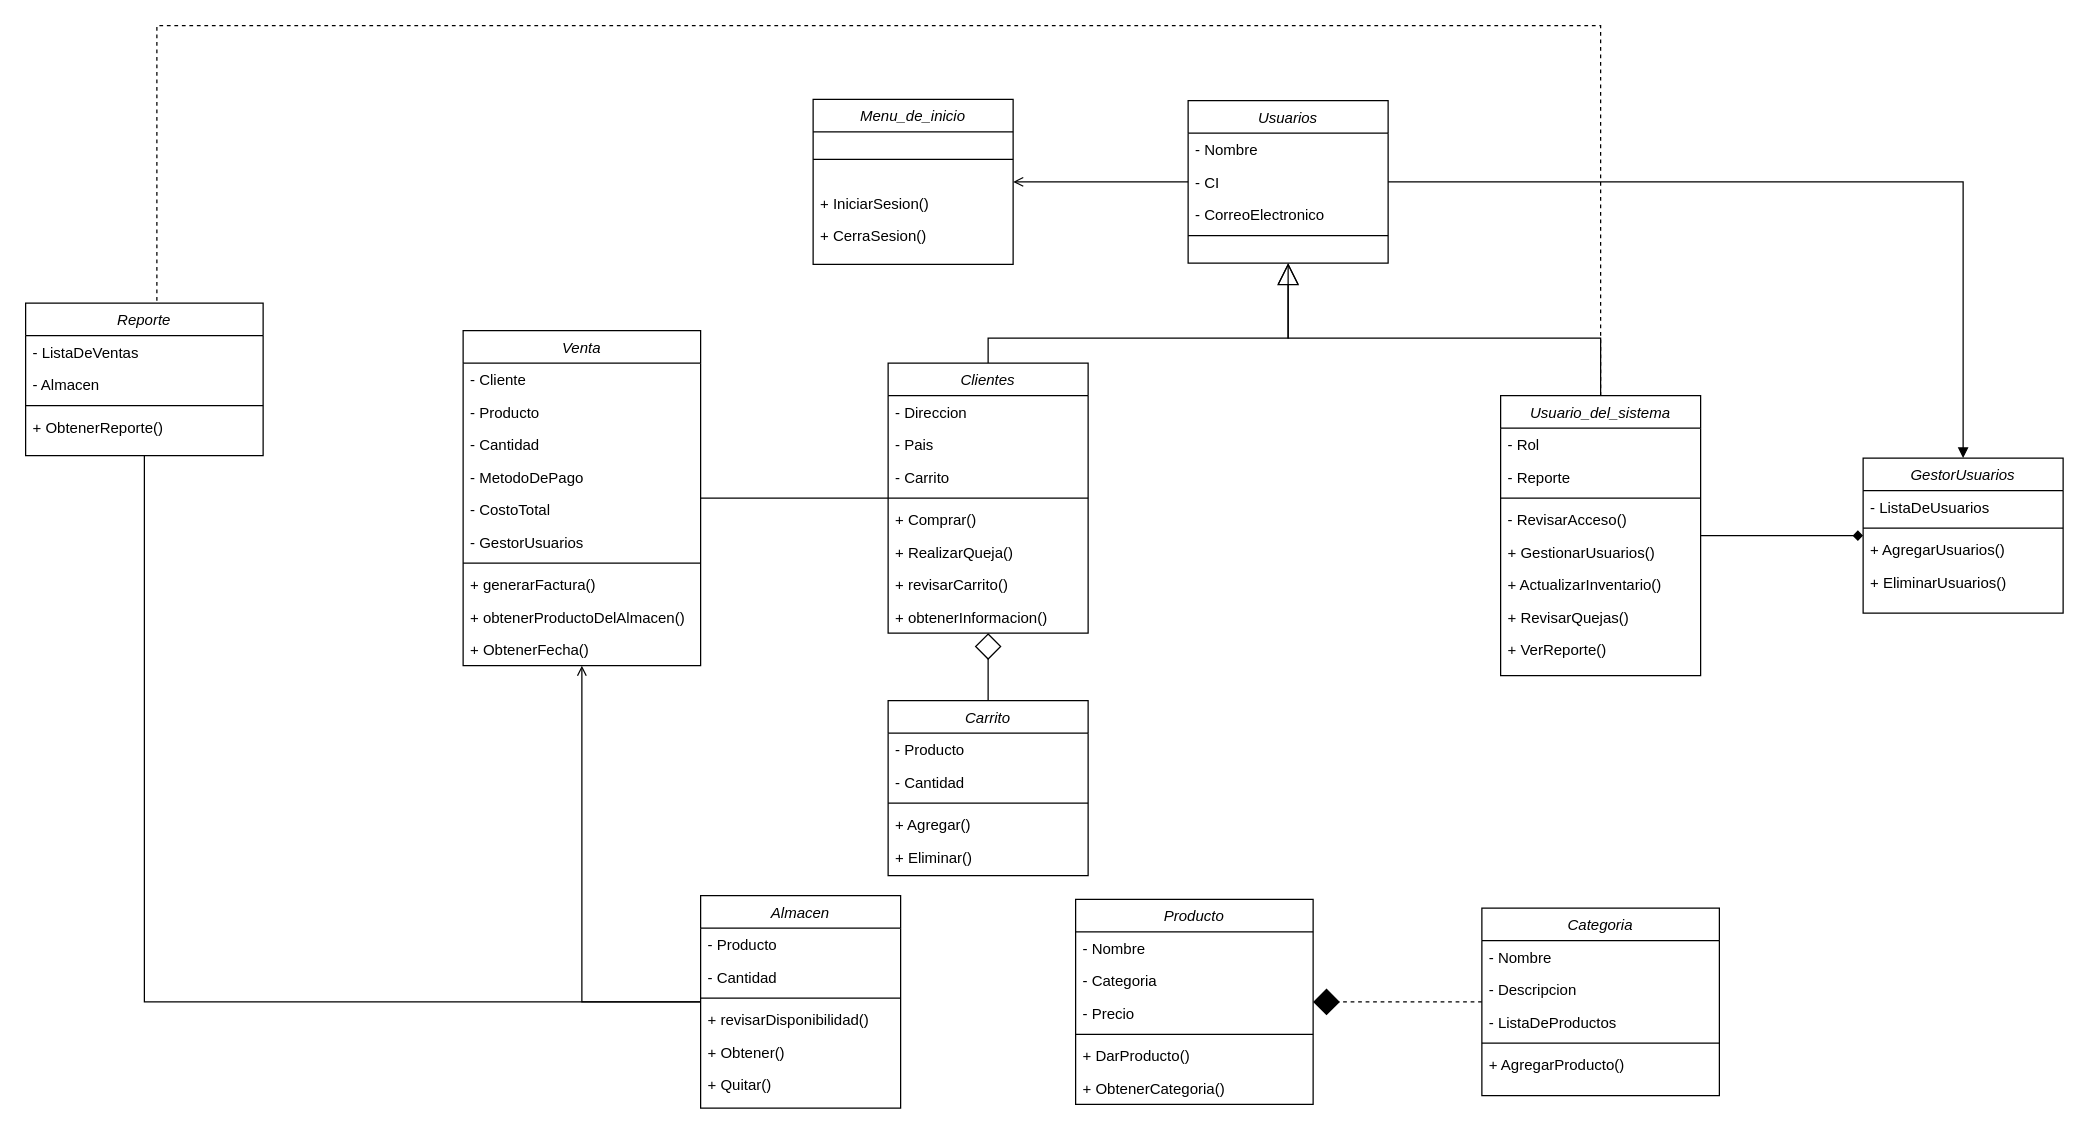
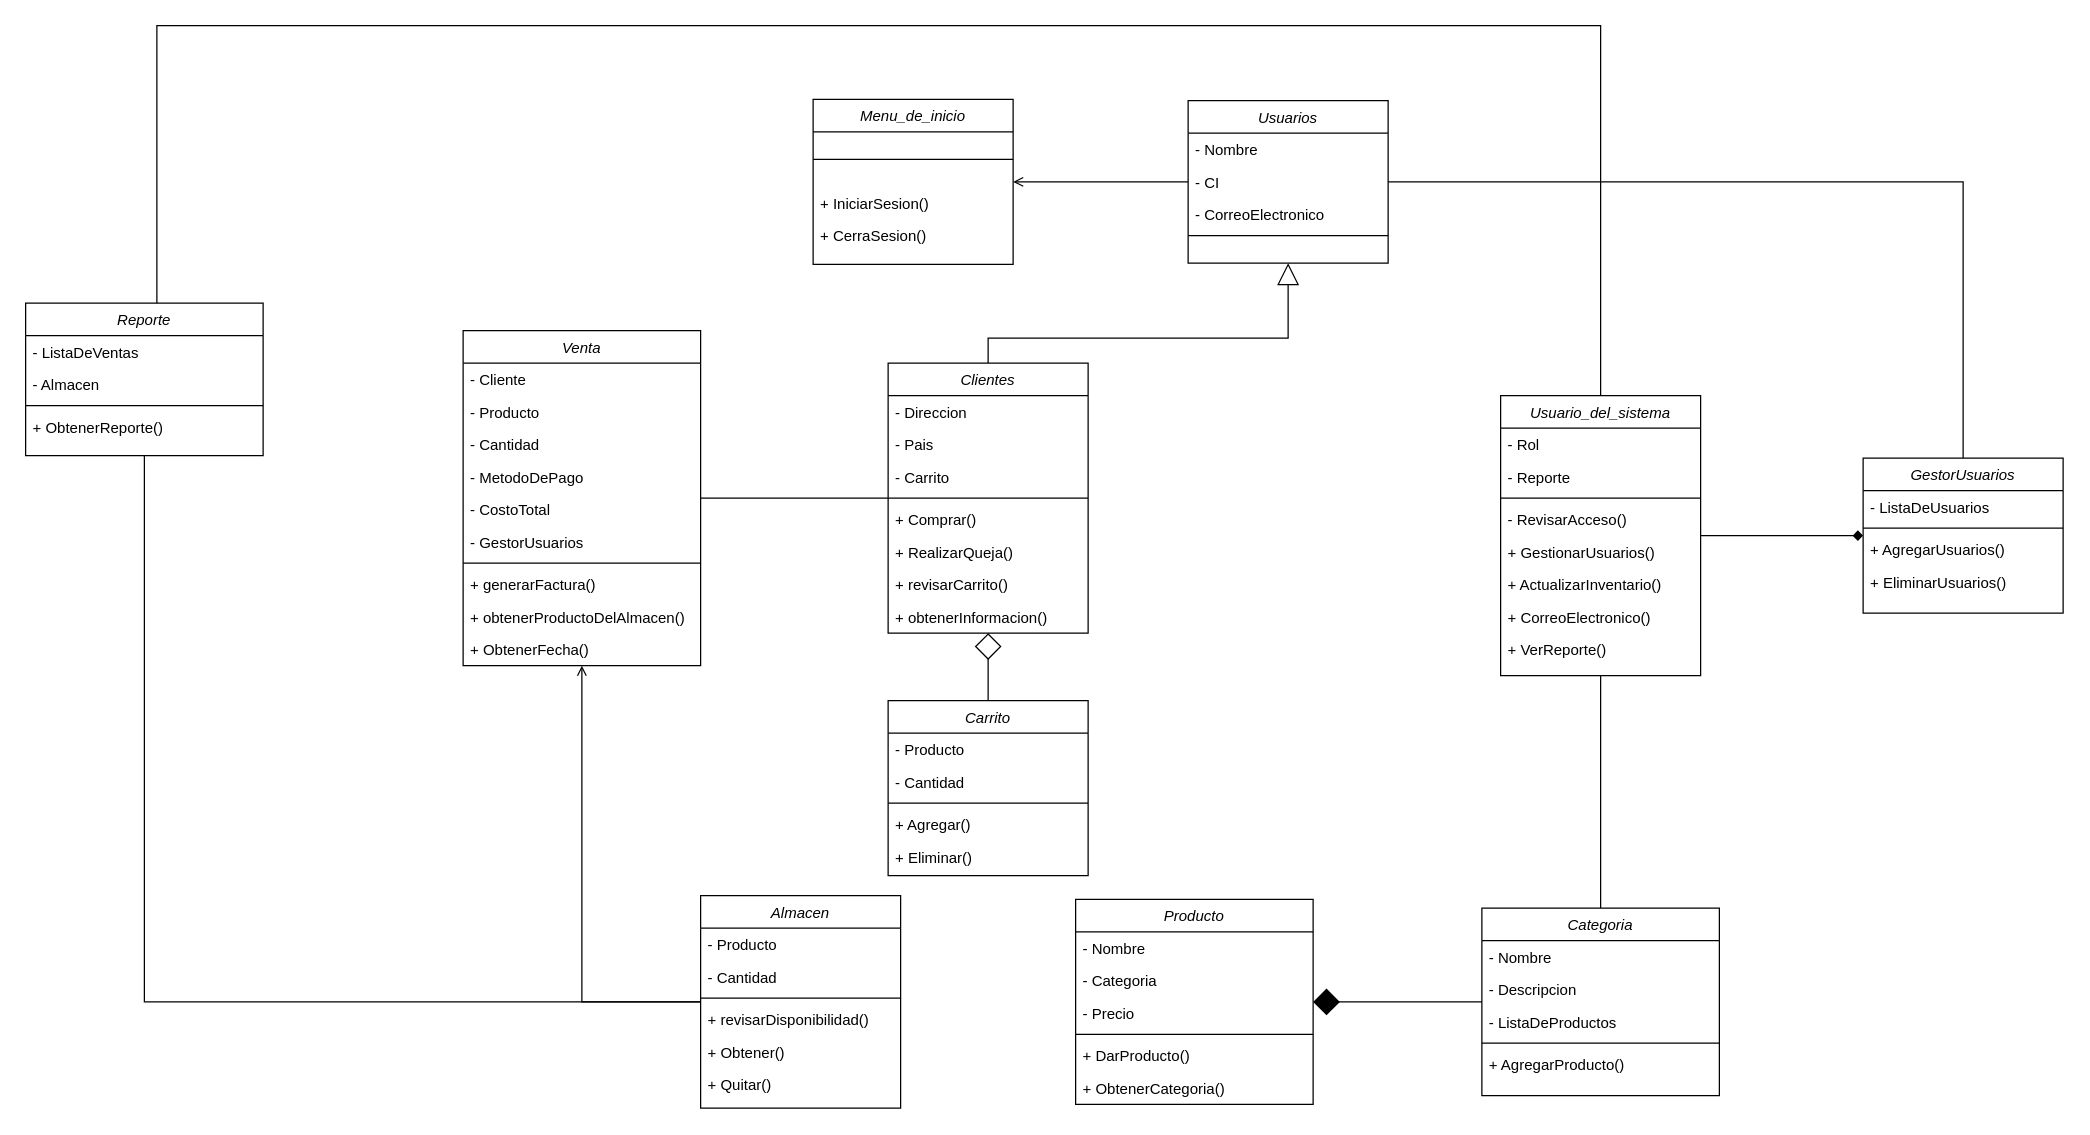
edge "Reporte" -- "Usuario_del_sistema": style dashed -> solid
edge "Clientes" -> "Usuarios": arrowhead open -> block
edge "Usuario_del_sistema" -> "Usuarios": removed
edge "Usuarios" -> "GestorUsuarios": arrowhead block -> none
node "+ RevisarQuejas()": label "+ RevisarQuejas()" -> "+ CorreoElectronico()"
edge "Usuario_del_sistema" -- "Categoria": added
edge "Categoria" -> "Producto": style dashed -> solid
